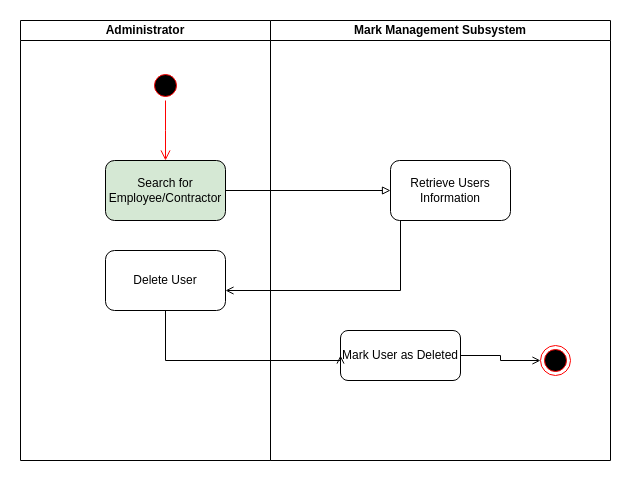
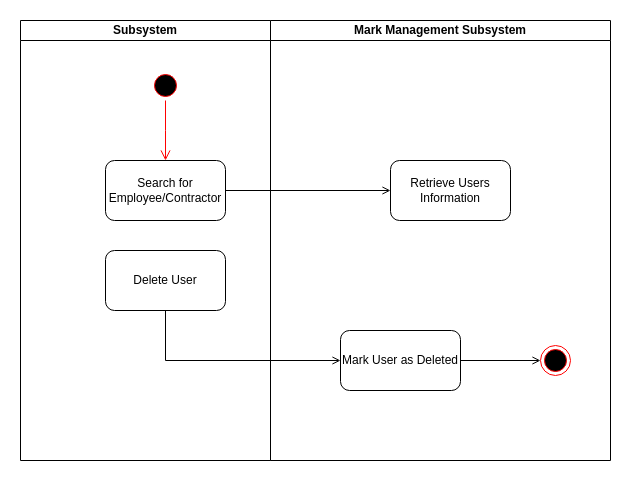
node "Administrator": label "Administrator" -> "Subsystem"
node "Search for Employee/Contractor": fillcolor #d5e8d4 -> #ffffff
edge "Search for Employee/Contractor" -> "Retrieve Users Information": arrowhead block -> open
edge "Retrieve Users Information" -> "Delete User": removed
node "Mark User as Deleted": size 120x50 -> 120x60
